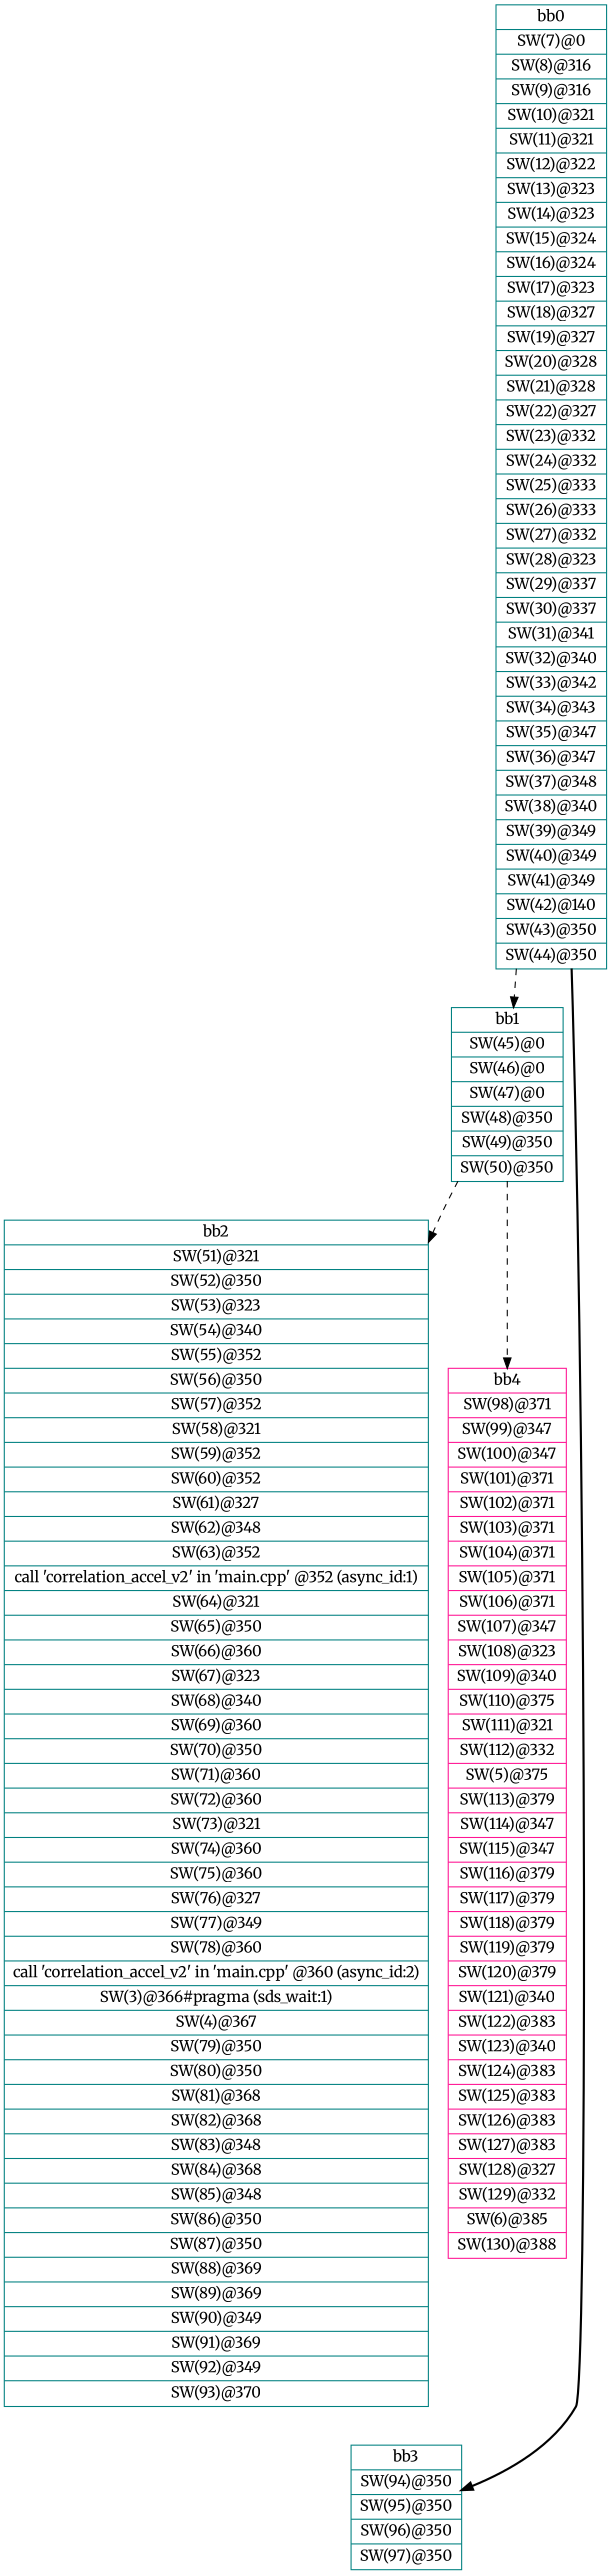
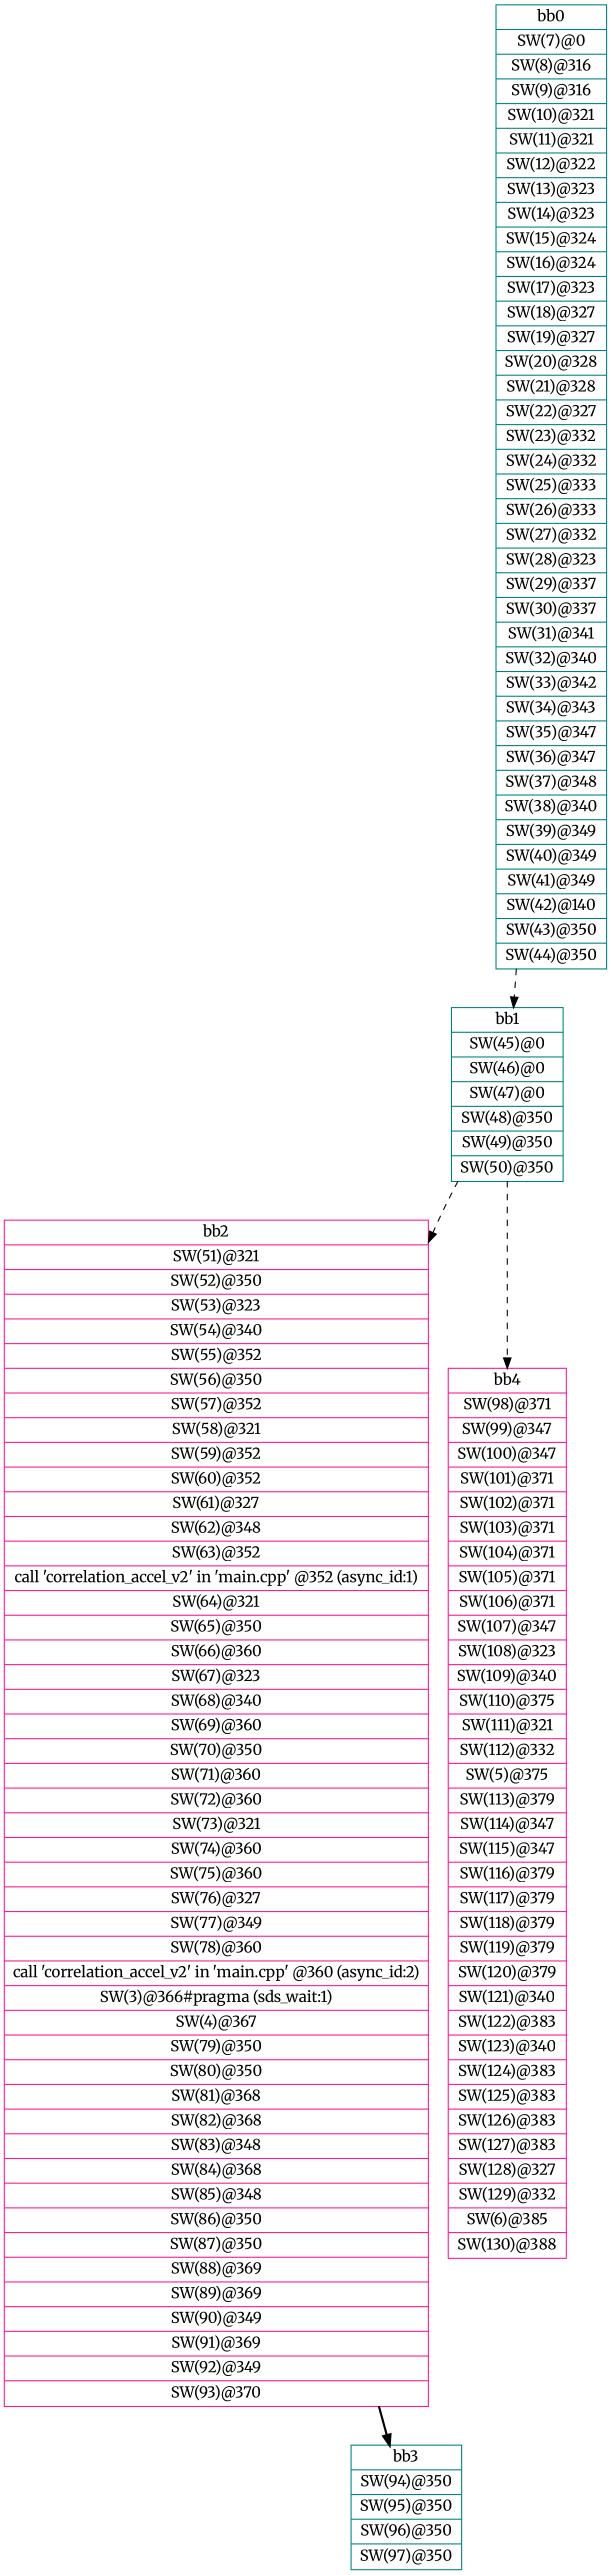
edge "bb0" -> "bb3": now "bb2" -> "bb3"
node "bb2": color teal -> deeppink
